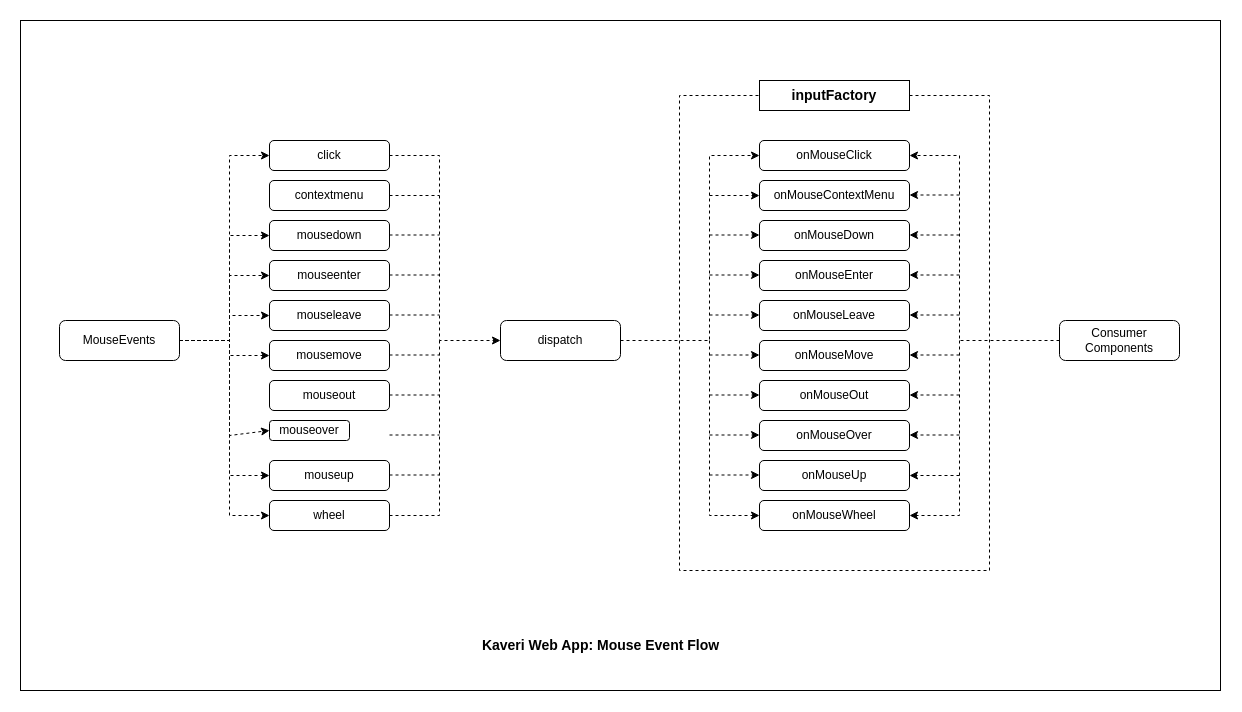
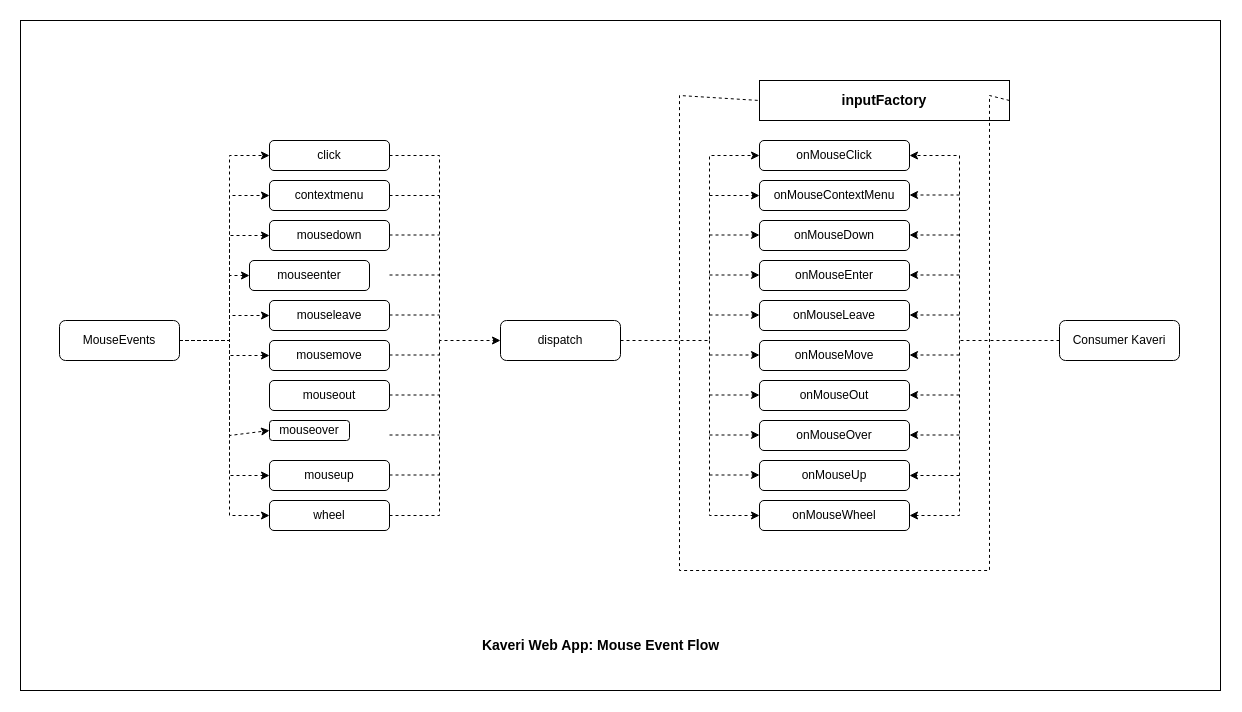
node "inputFactory": size 150x30 -> 250x40
edge "MouseEvents" -> "contextmenu": added
node "mouseenter": moved (330, 276) -> (310, 276)
node "Consumer Components": label "Consumer Components" -> "Consumer Kaveri"
